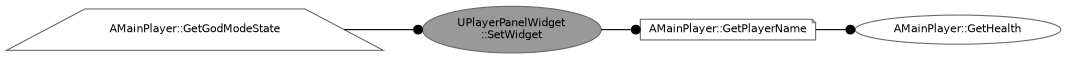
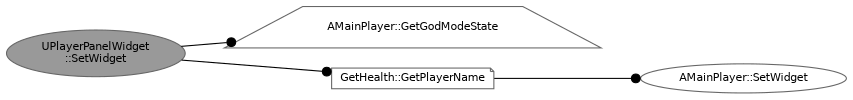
edge "AMainPlayer::GetGodModeState" -> "UPlayerPanelWidget ::SetWidget": reversed
node "AMainPlayer::GetPlayerName": label "AMainPlayer::GetPlayerName" -> "GetHealth::GetPlayerName"
node "AMainPlayer::GetHealth": label "AMainPlayer::GetHealth" -> "AMainPlayer::SetWidget"
